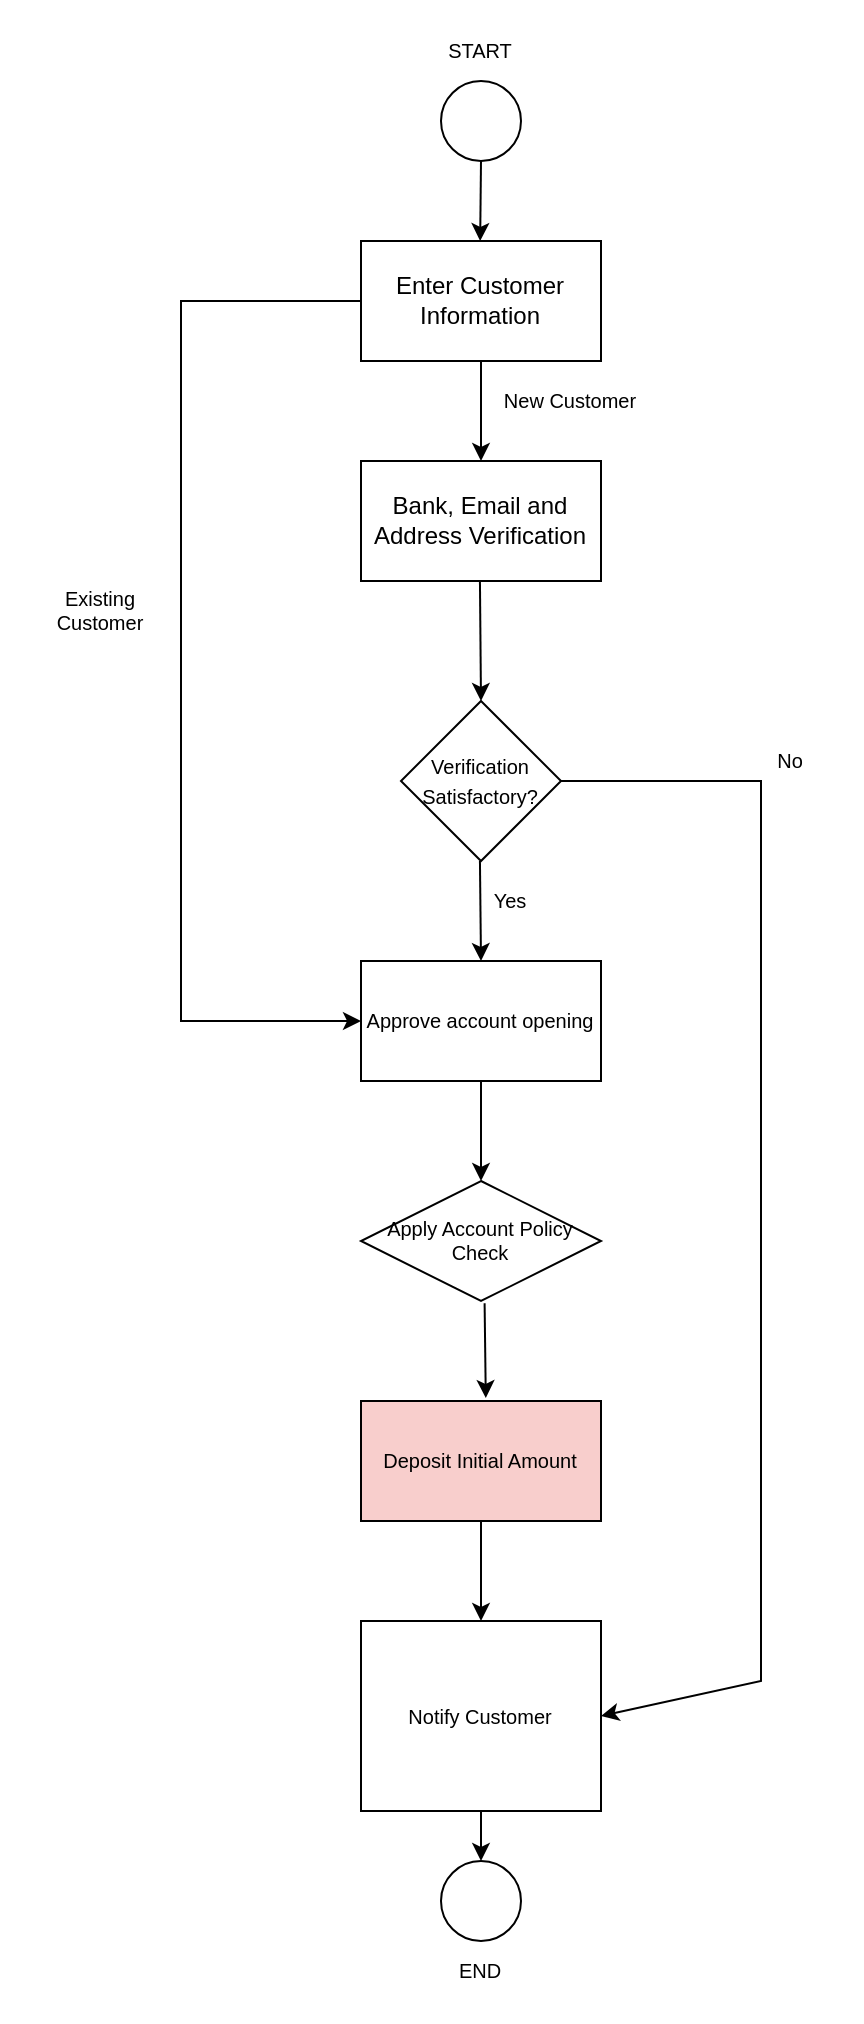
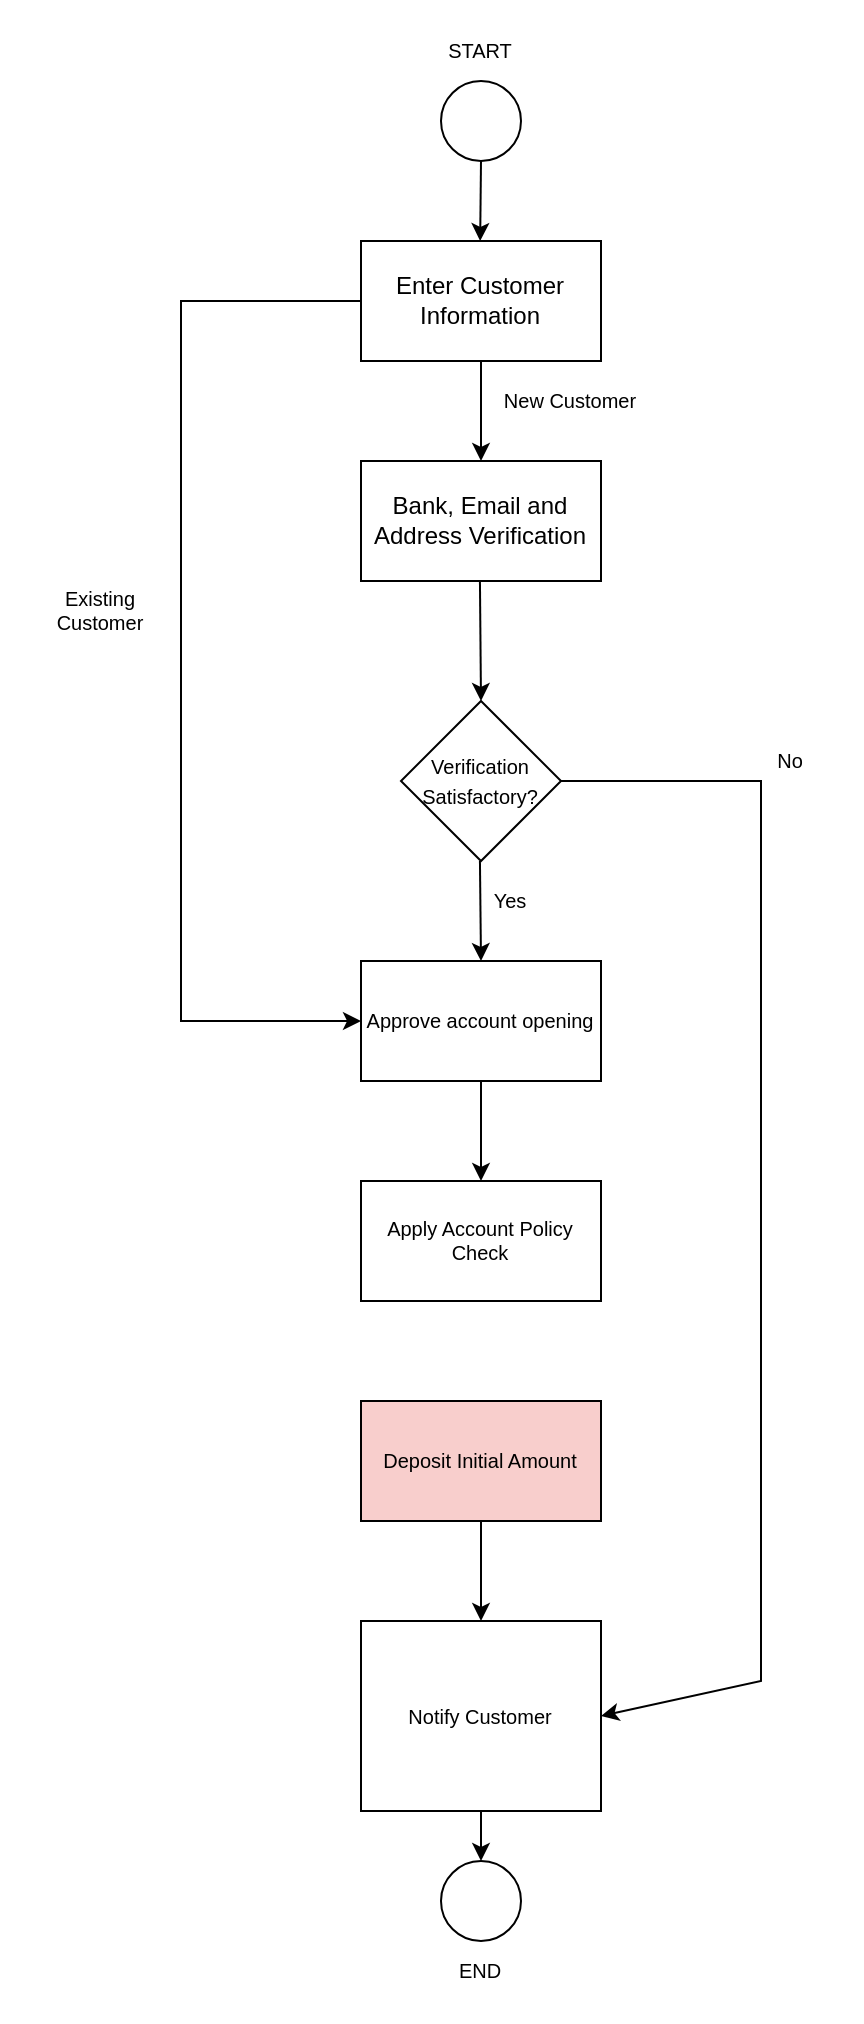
node "Apply Account Policy Check": shape diamond -> rectangle
edge "Apply Account Policy Check" -> "Deposit Initial Amount": removed
